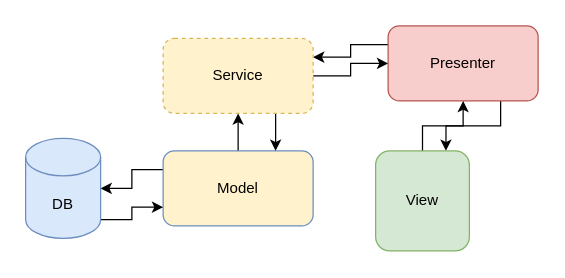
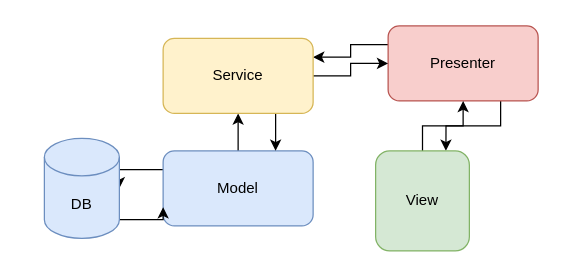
node "Service": style dashed -> solid
node "DB": moved (63, 188) -> (82, 188)
node "Model": fillcolor #fff2cc -> #dae8fc
